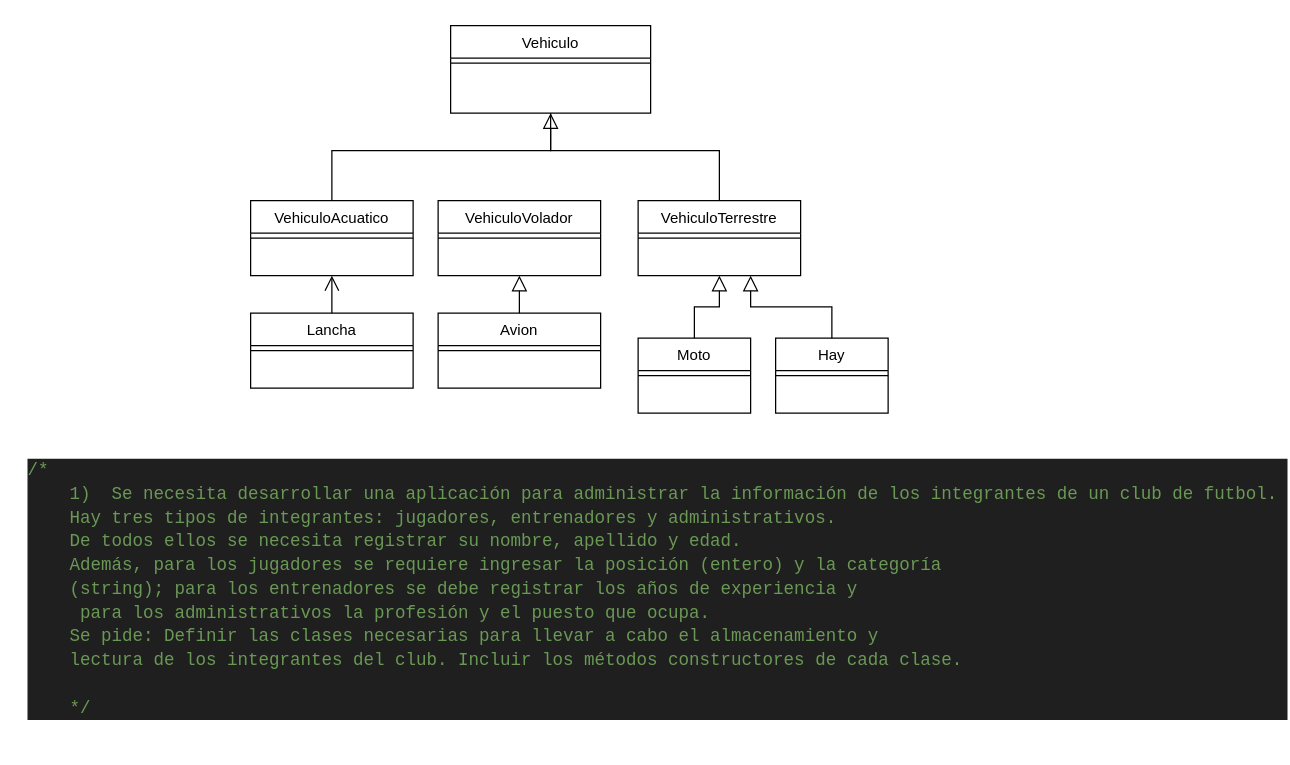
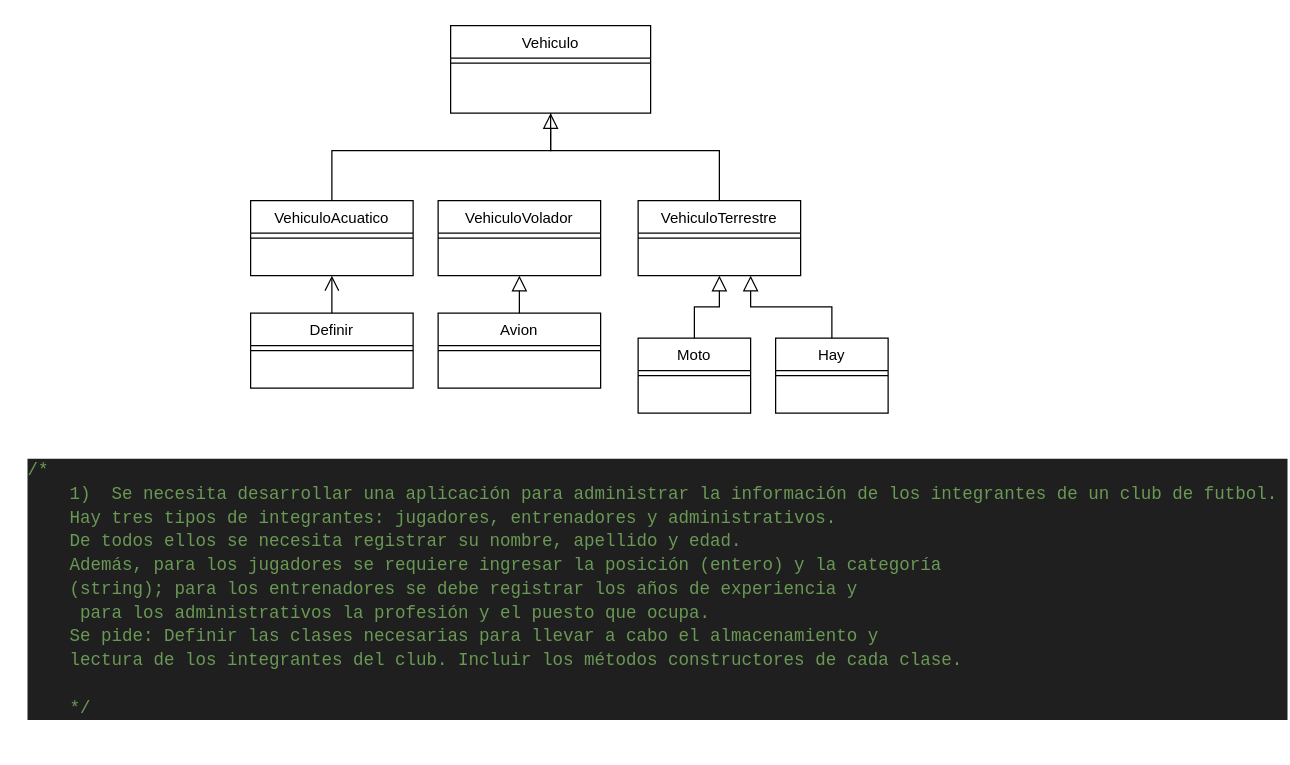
node "Lancha": label "Lancha" -> "Definir"
